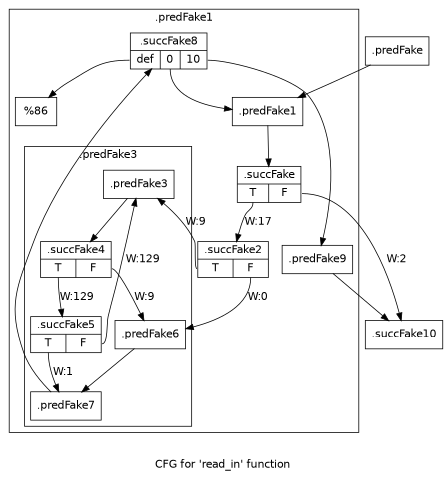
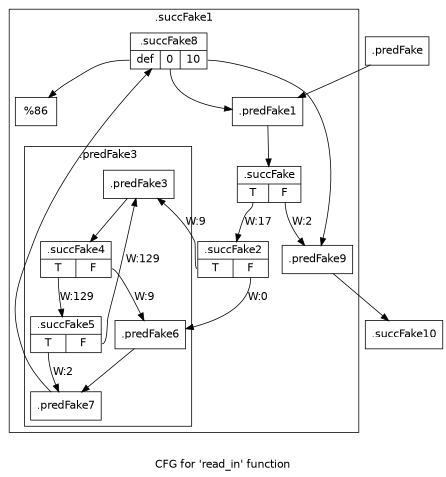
cluster ".predFake1": label ".predFake1" -> ".succFake1"
edge ".succFake" -> ".succFake10": now ".succFake" -> ".predFake9"
edge ".succFake5" -> ".predFake7": label "W:1" -> "W:2"
